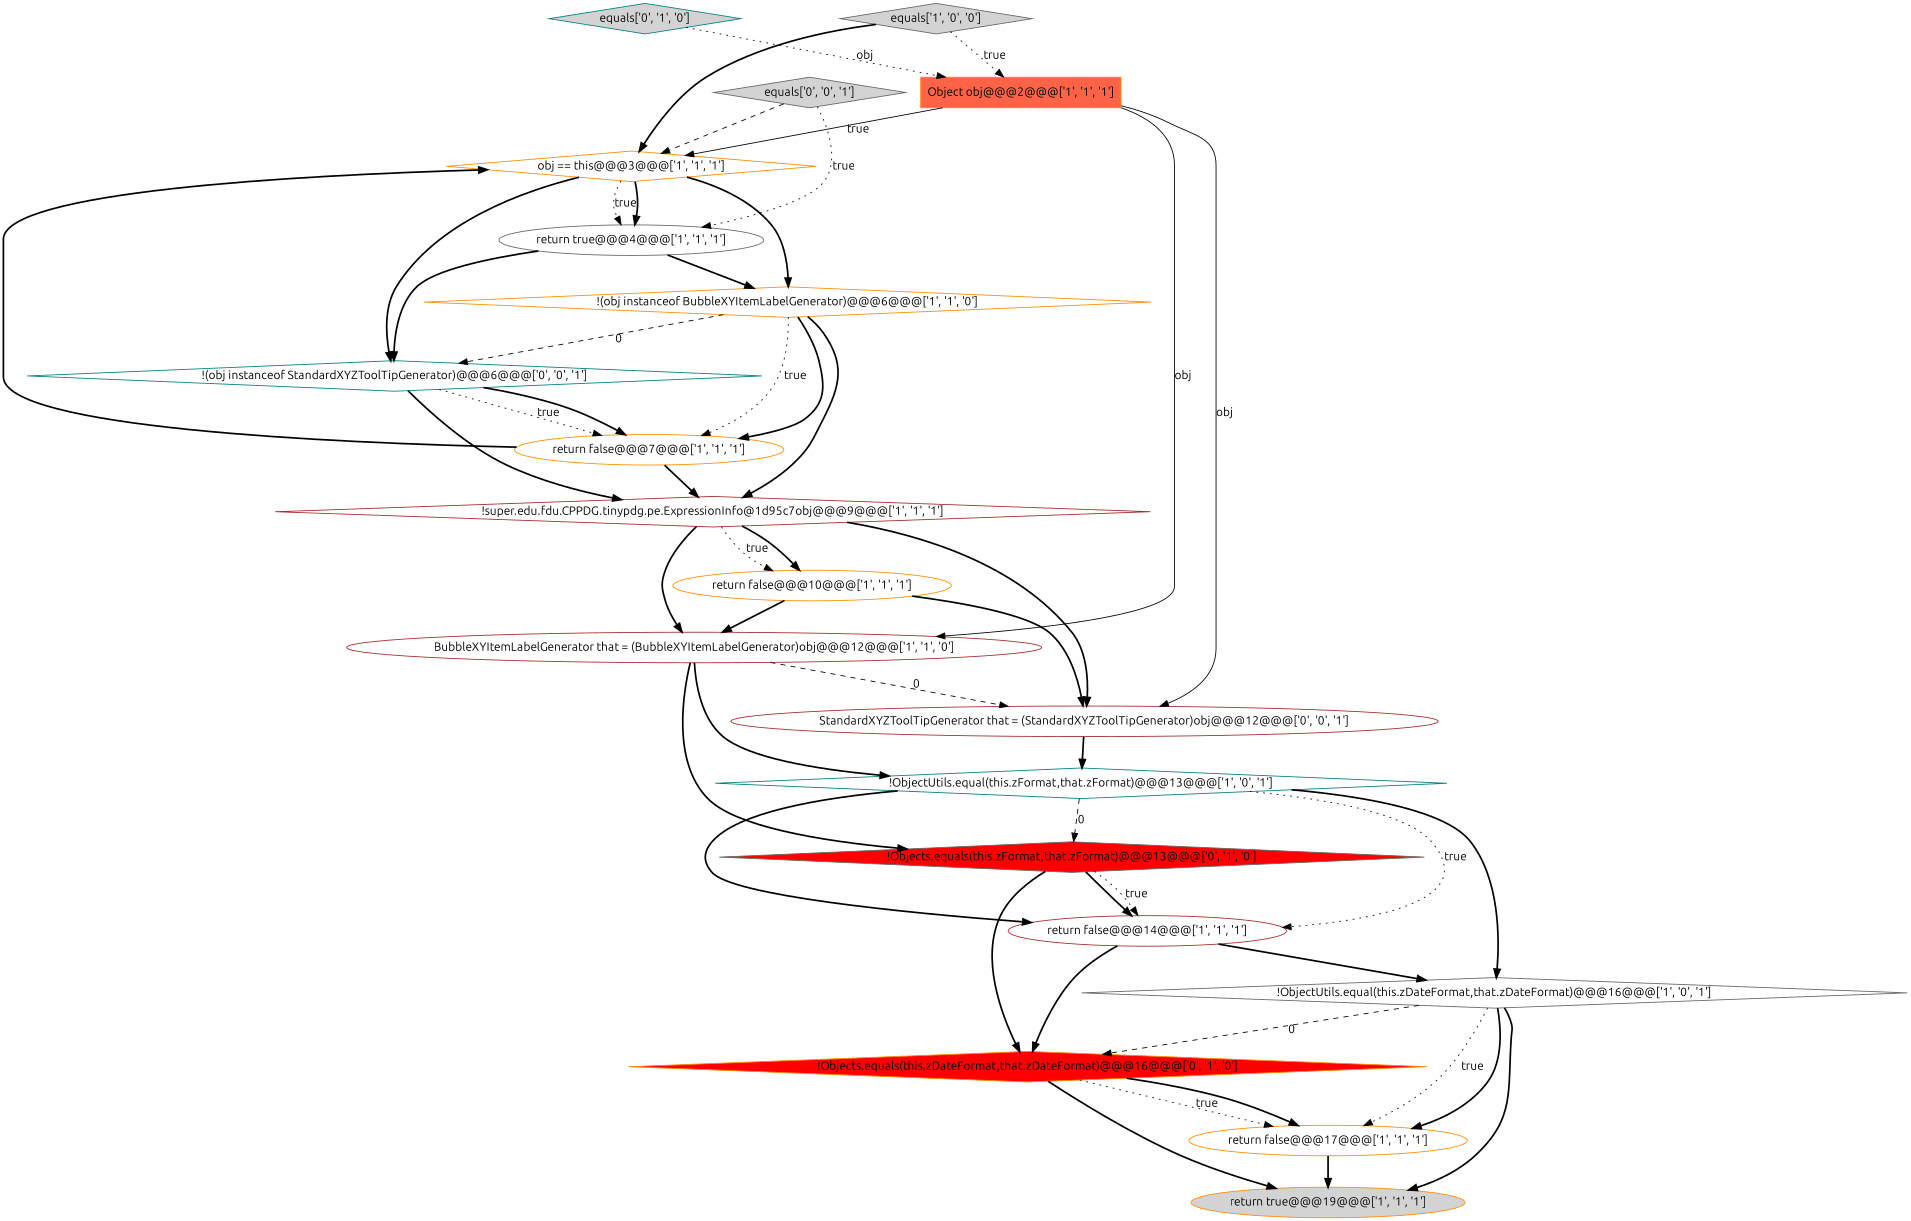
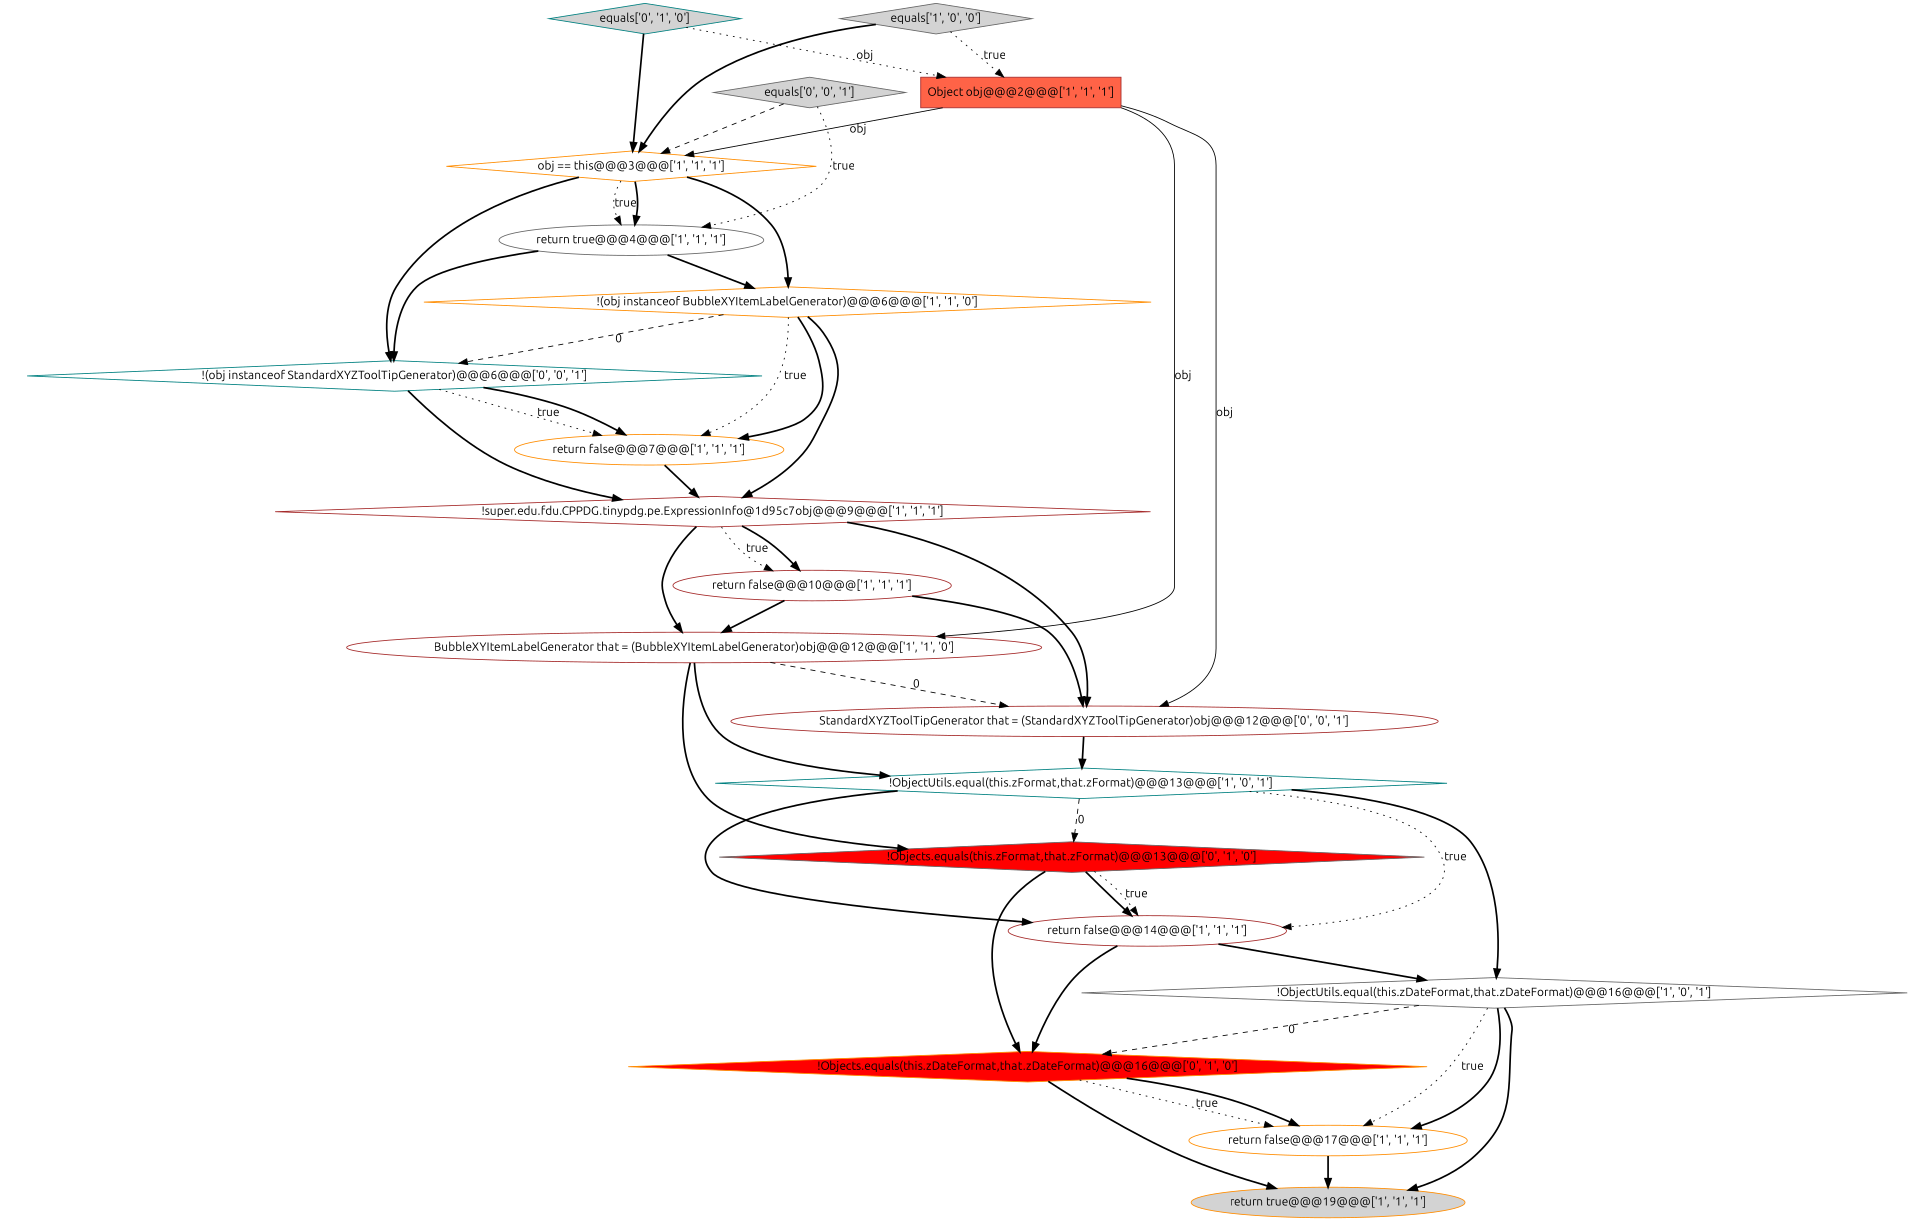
node "Object obj@@@2@@@['1', '1', '1']": color darkorange -> brown
edge "Object obj@@@2@@@['1', '1', '1']" -> "obj == this@@@3@@@['1', '1', '1']": label "true" -> "obj"
edge "return false@@@7@@@['1', '1', '1']" -> "obj == this@@@3@@@['1', '1', '1']": now "equals['0', '1', '0']" -> "obj == this@@@3@@@['1', '1', '1']"
node "return false@@@10@@@['1', '1', '1']": color darkorange -> brown
